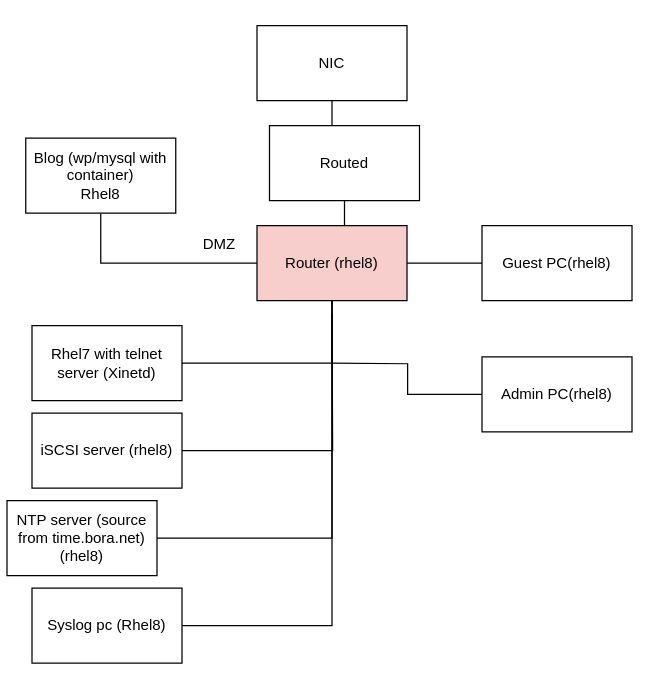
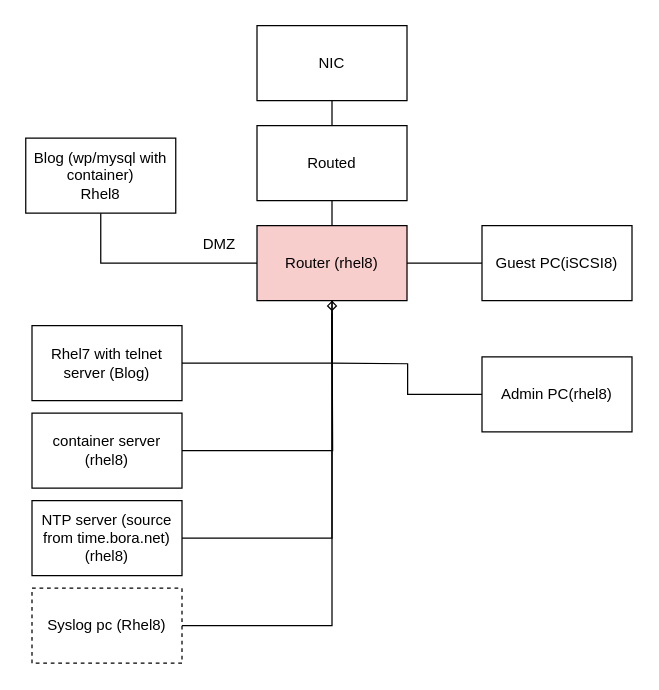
node "Routed": moved (344, 163) -> (332, 163)
node "Guest PC(rhel8)": label "Guest PC(rhel8)" -> "Guest PC(iSCSI8)"
node "Rhel7 with telnet server (Xinetd)": label "Rhel7 with telnet server (Xinetd)" -> "Rhel7 with telnet server (Blog)"
node "iSCSI server (rhel8)": label "iSCSI server (rhel8)" -> "container server (rhel8)"
node "NTP server (source from time.bora.net) (rhel8)": moved (82, 538) -> (107, 538)
node "Syslog pc (Rhel8)": style solid -> dashed
edge "Router (rhel8)" -- "Syslog pc (Rhel8)": arrowhead none -> diamond
